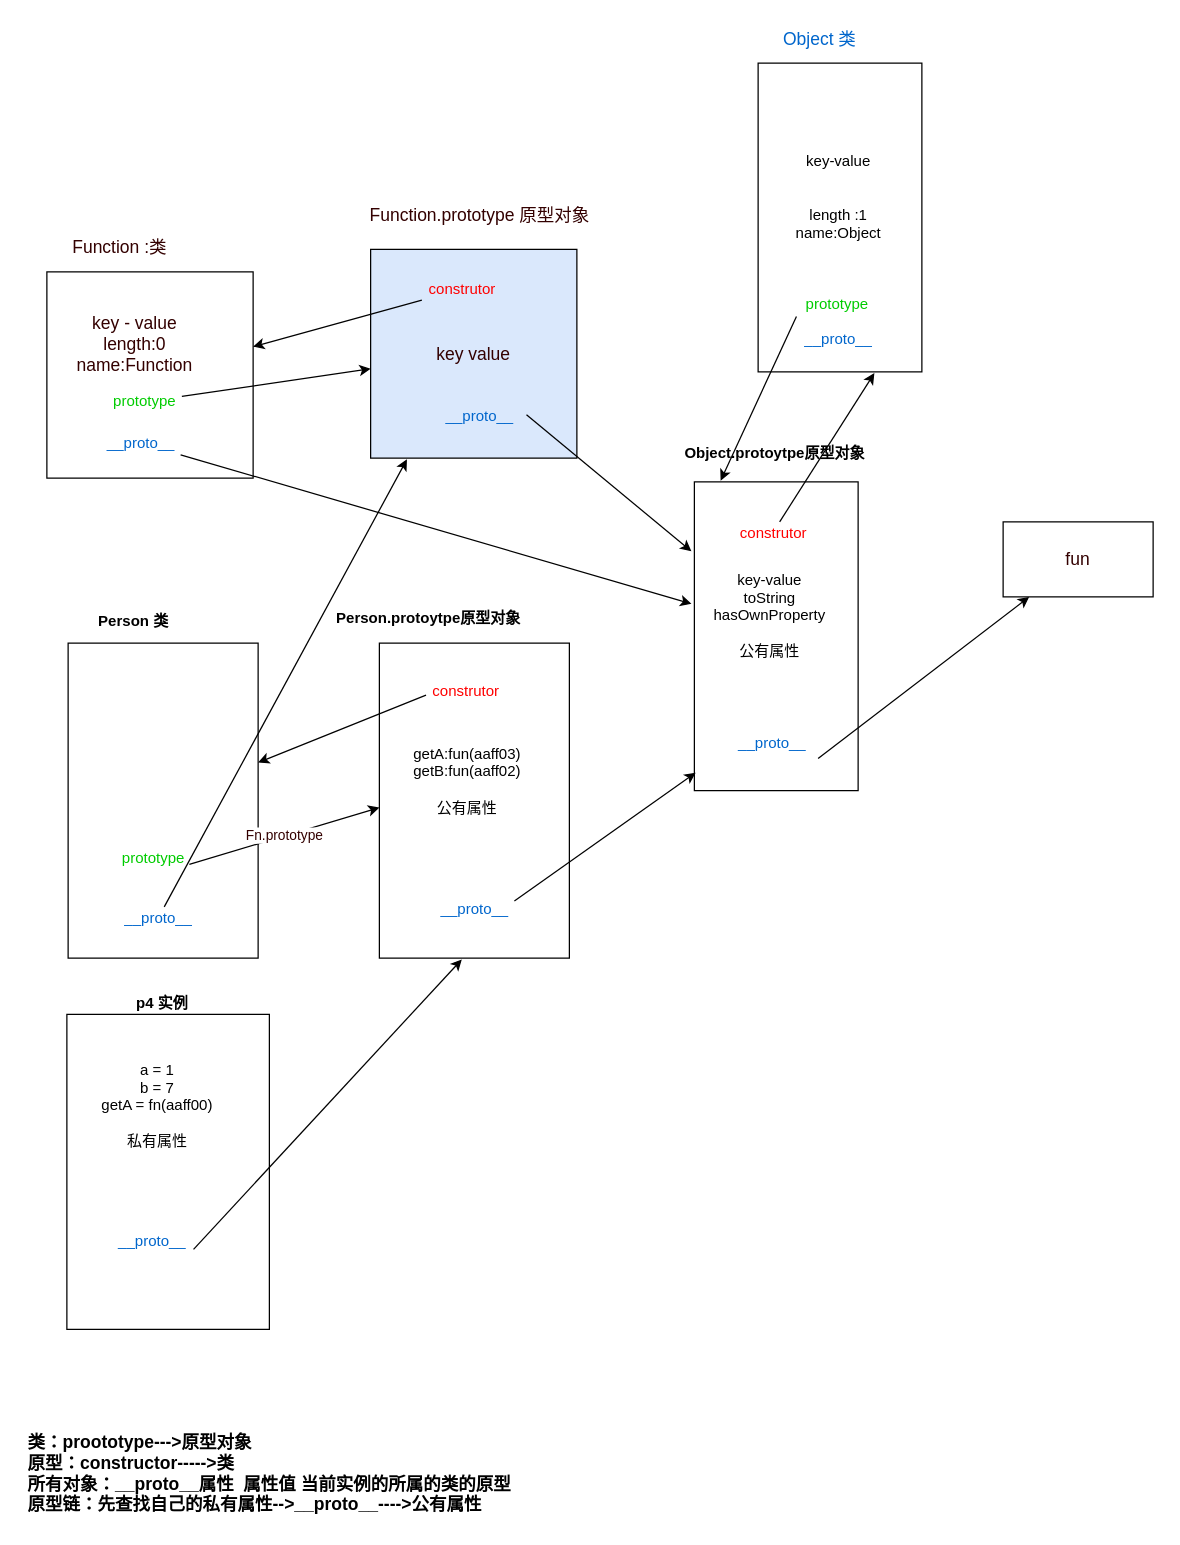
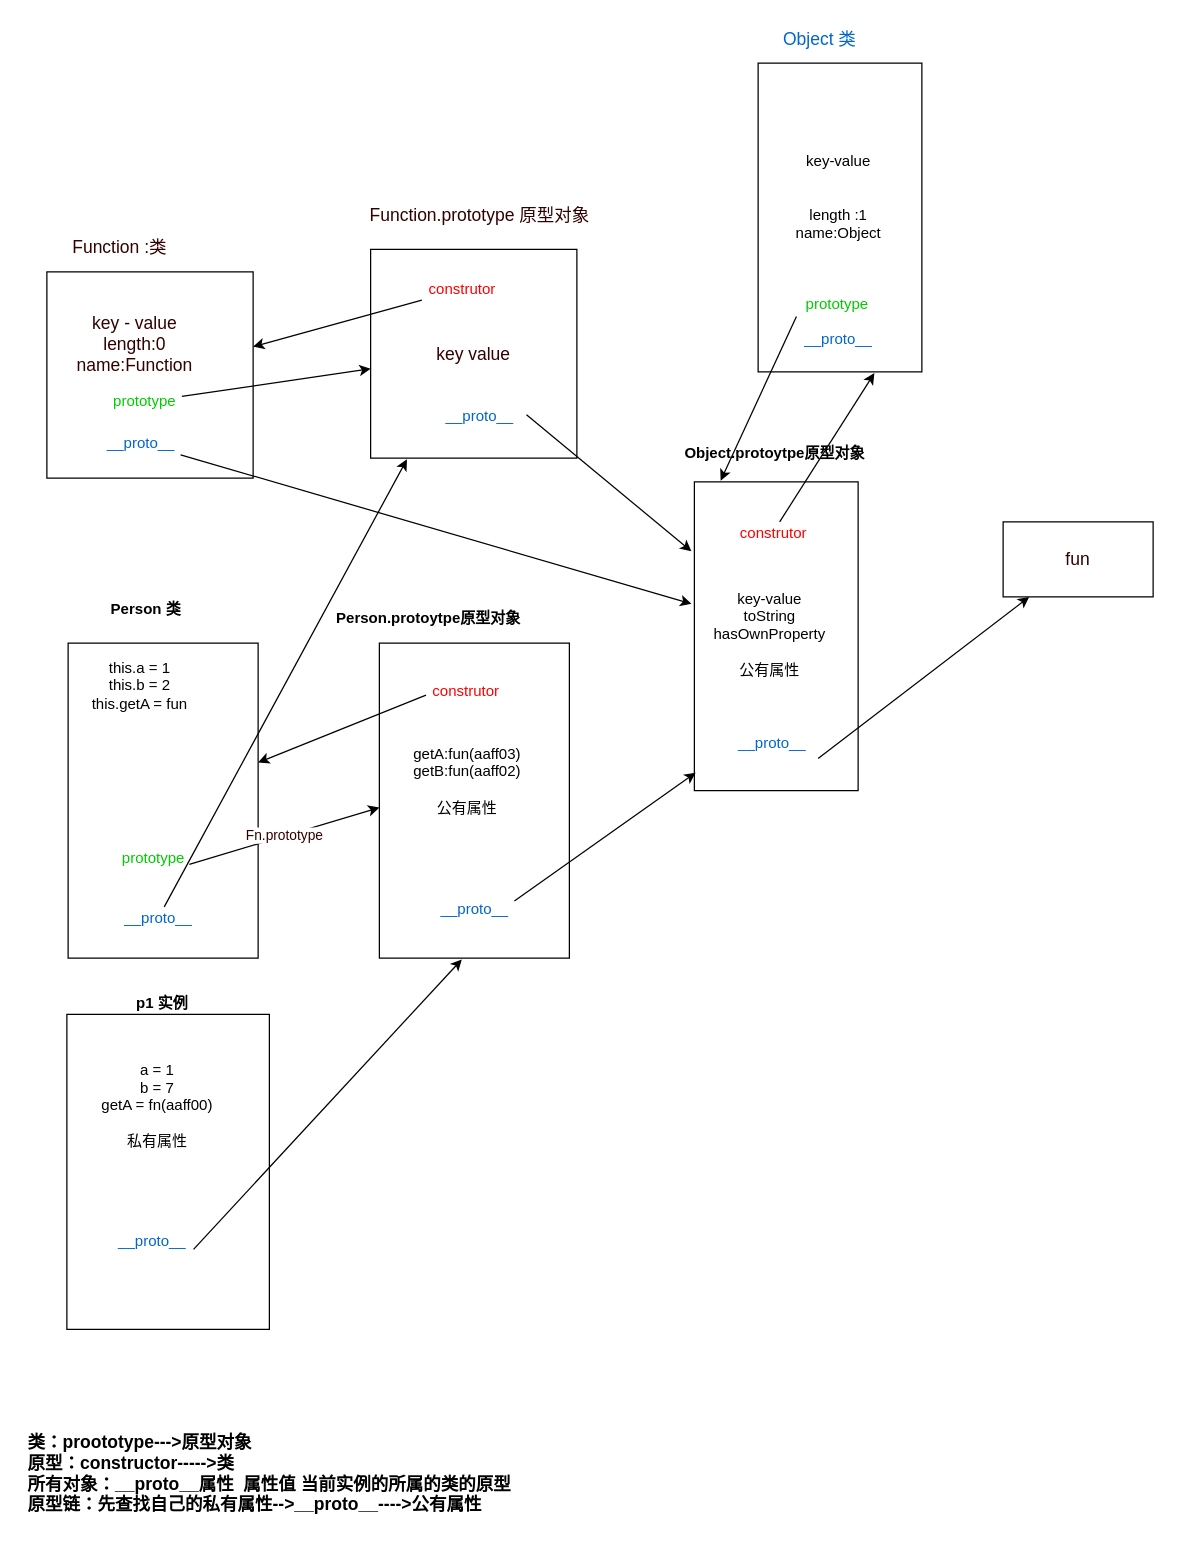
node "key value": fillcolor #dae8fc -> #ffffff
node "key-value toString hasOwnProperty 公有属性": moved (769, 616) -> (769, 634)
node "Person 类": moved (133, 622) -> (146, 609)
node "this.a = 1 this.b = 2 this.getA = fun": added
node "p4 实例": label "p4 实例" -> "p1 实例"
